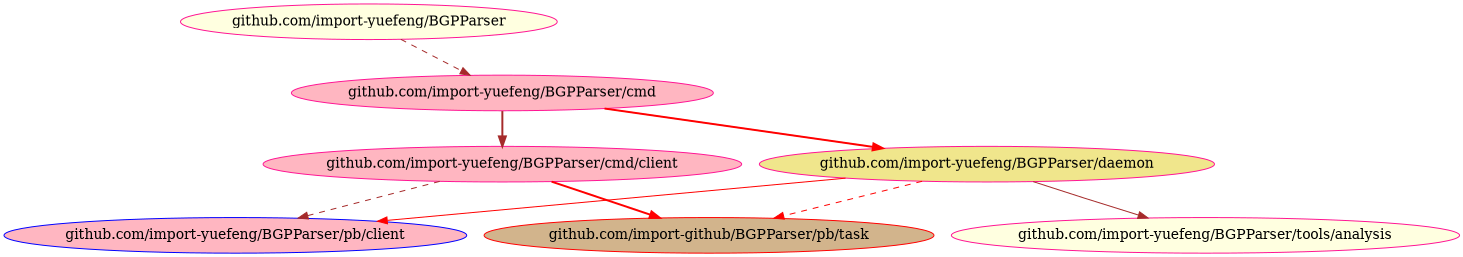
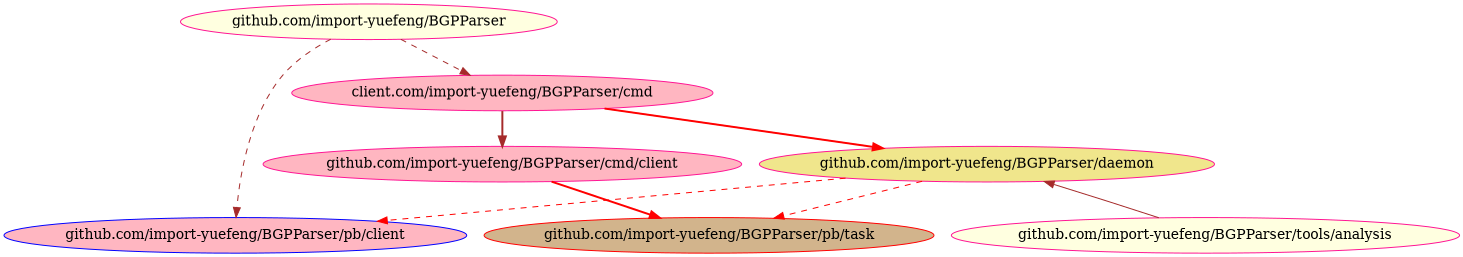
node "github.com/import-yuefeng/BGPParser/cmd": label "github.com/import-yuefeng/BGPParser/cmd" -> "client.com/import-yuefeng/BGPParser/cmd"
edge "github.com/import-yuefeng/BGPParser/cmd/client" -> "github.com/import-yuefeng/BGPParser/pb/client": now "github.com/import-yuefeng/BGPParser" -> "github.com/import-yuefeng/BGPParser/pb/client"
edge "github.com/import-yuefeng/BGPParser/daemon" -> "github.com/import-yuefeng/BGPParser/pb/client": style solid -> dashed
edge "github.com/import-yuefeng/BGPParser/daemon" -> "github.com/import-yuefeng/BGPParser/tools/analysis": reversed
node "github.com/import-github/BGPParser/pb/task": label "github.com/import-github/BGPParser/pb/task" -> "github.com/import-yuefeng/BGPParser/pb/task"
